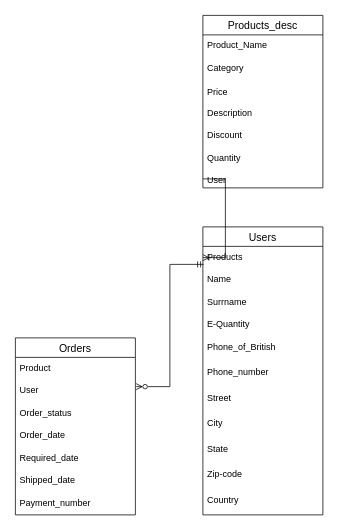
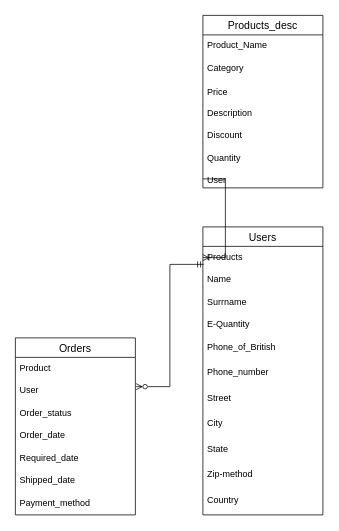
node "Zip-code": label "Zip-code" -> "Zip-method"
node "Payment_number": label "Payment_number" -> "Payment_method"
